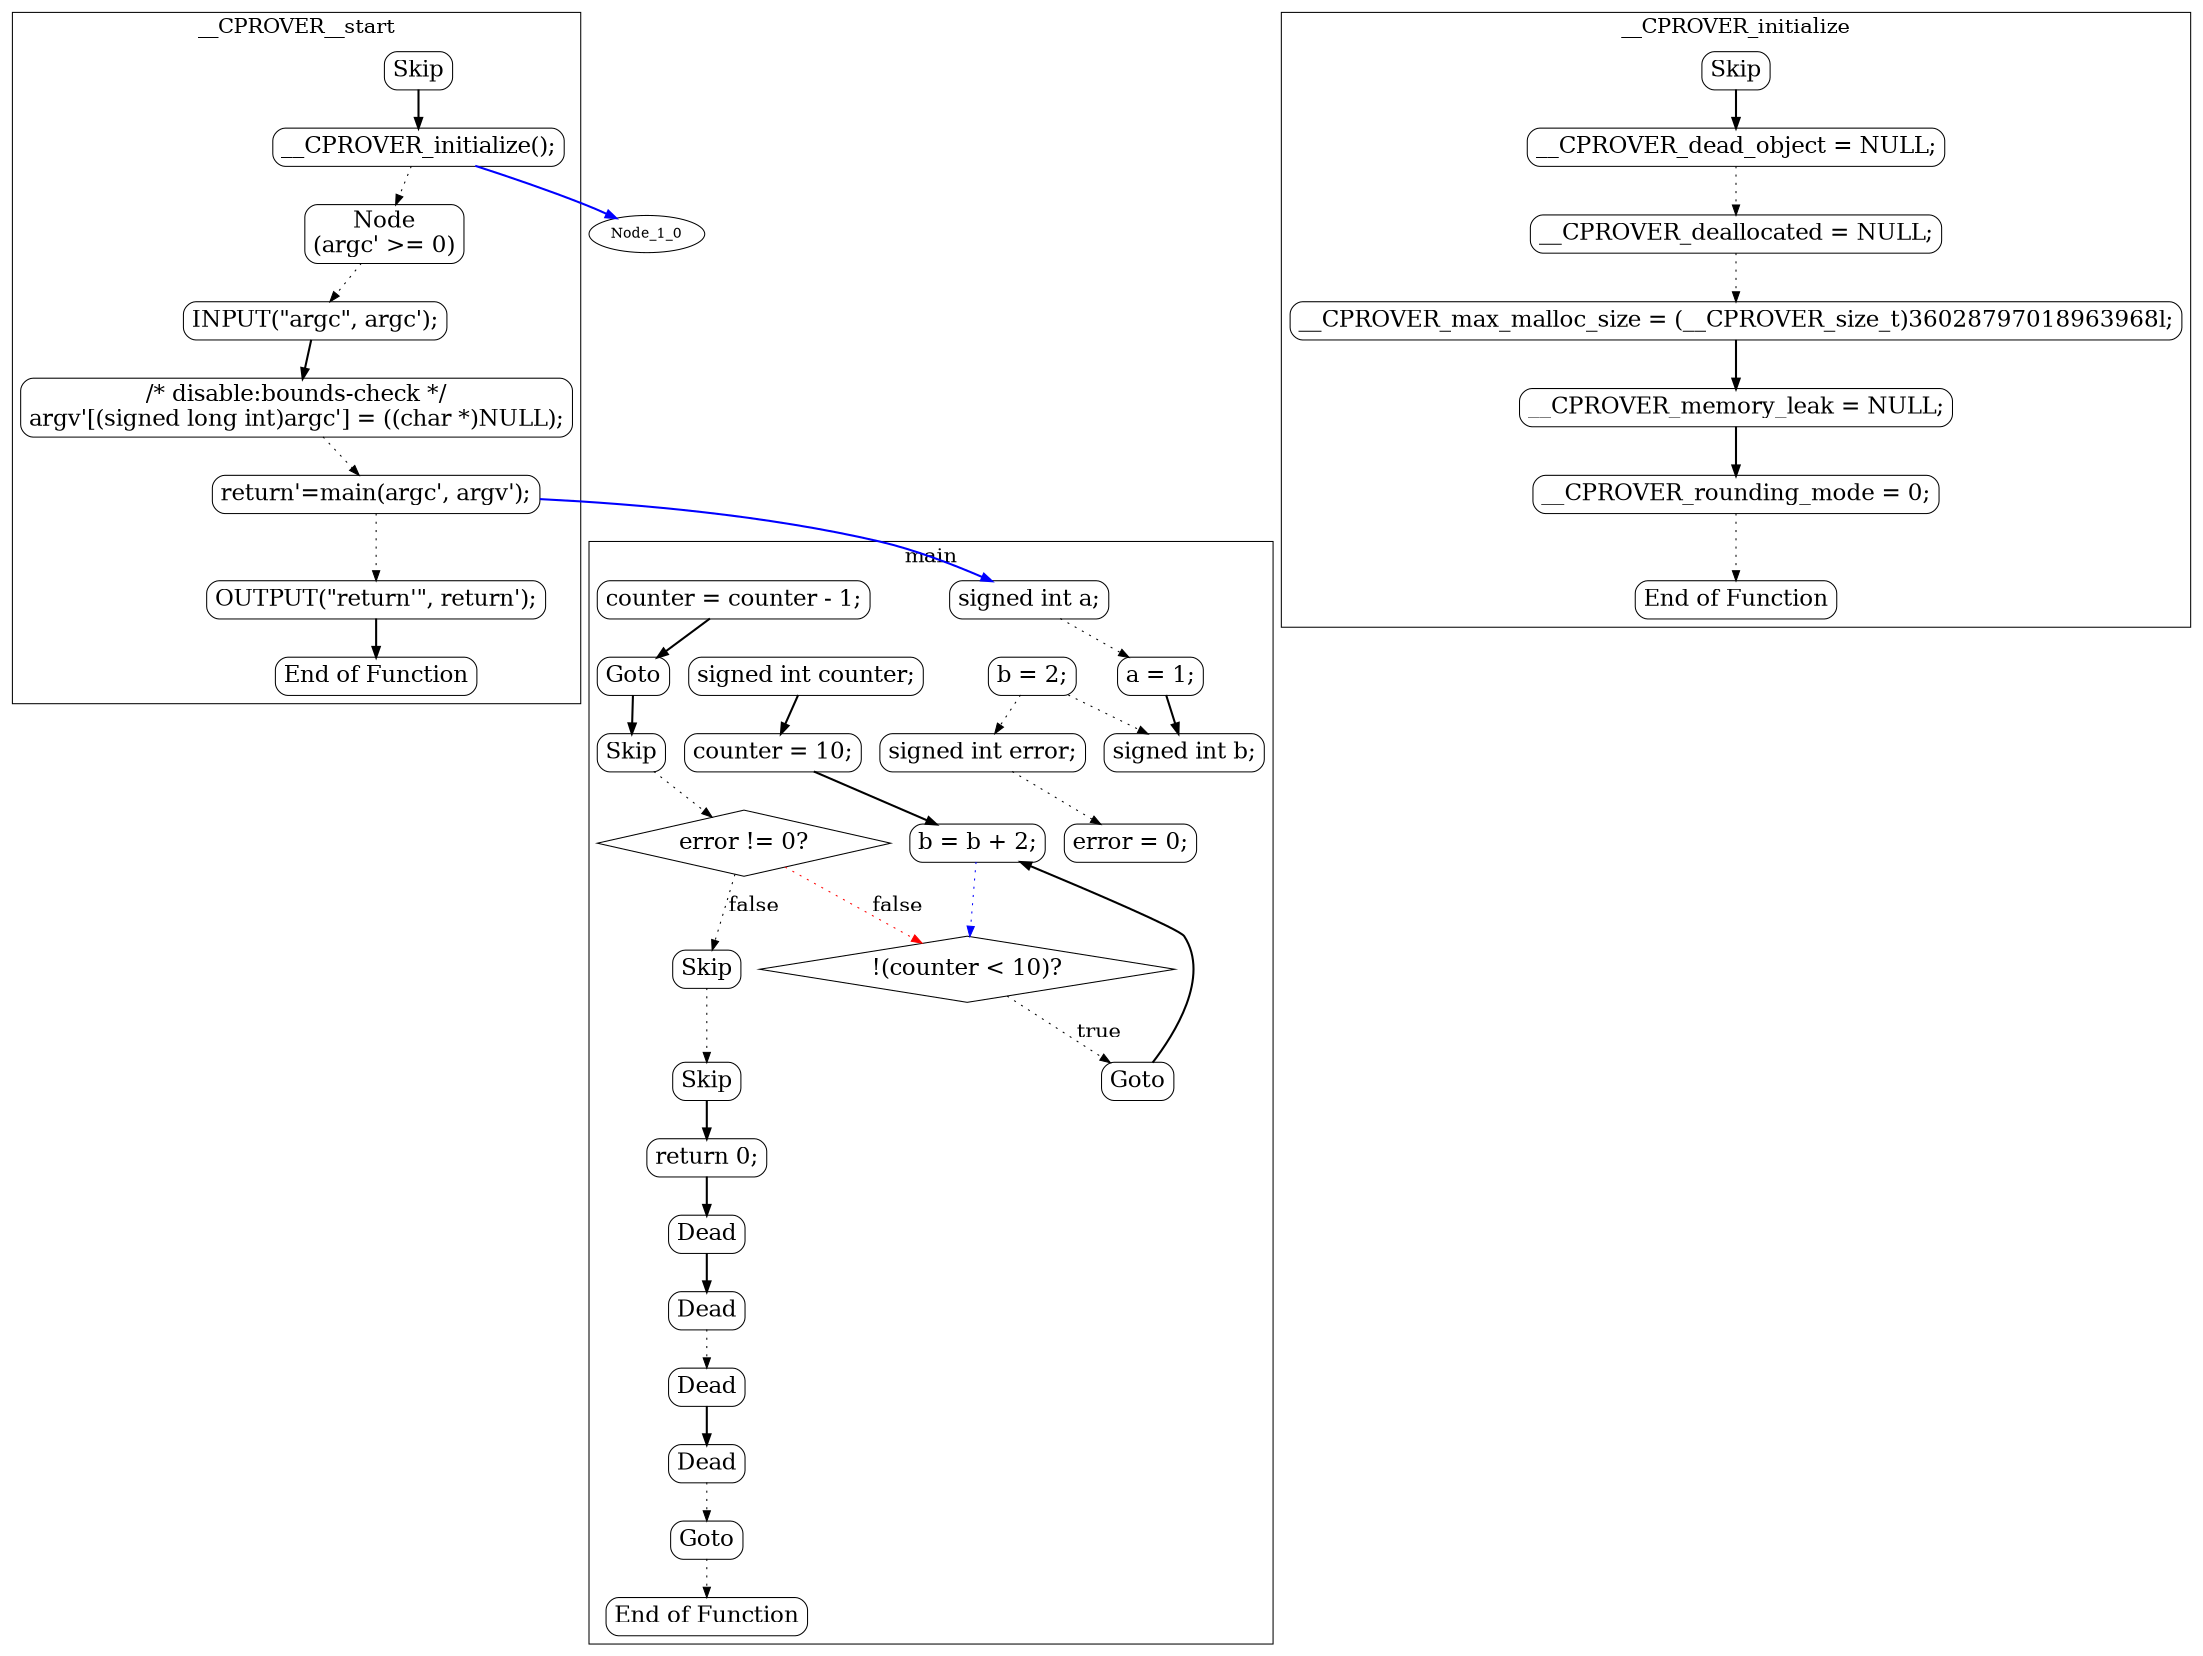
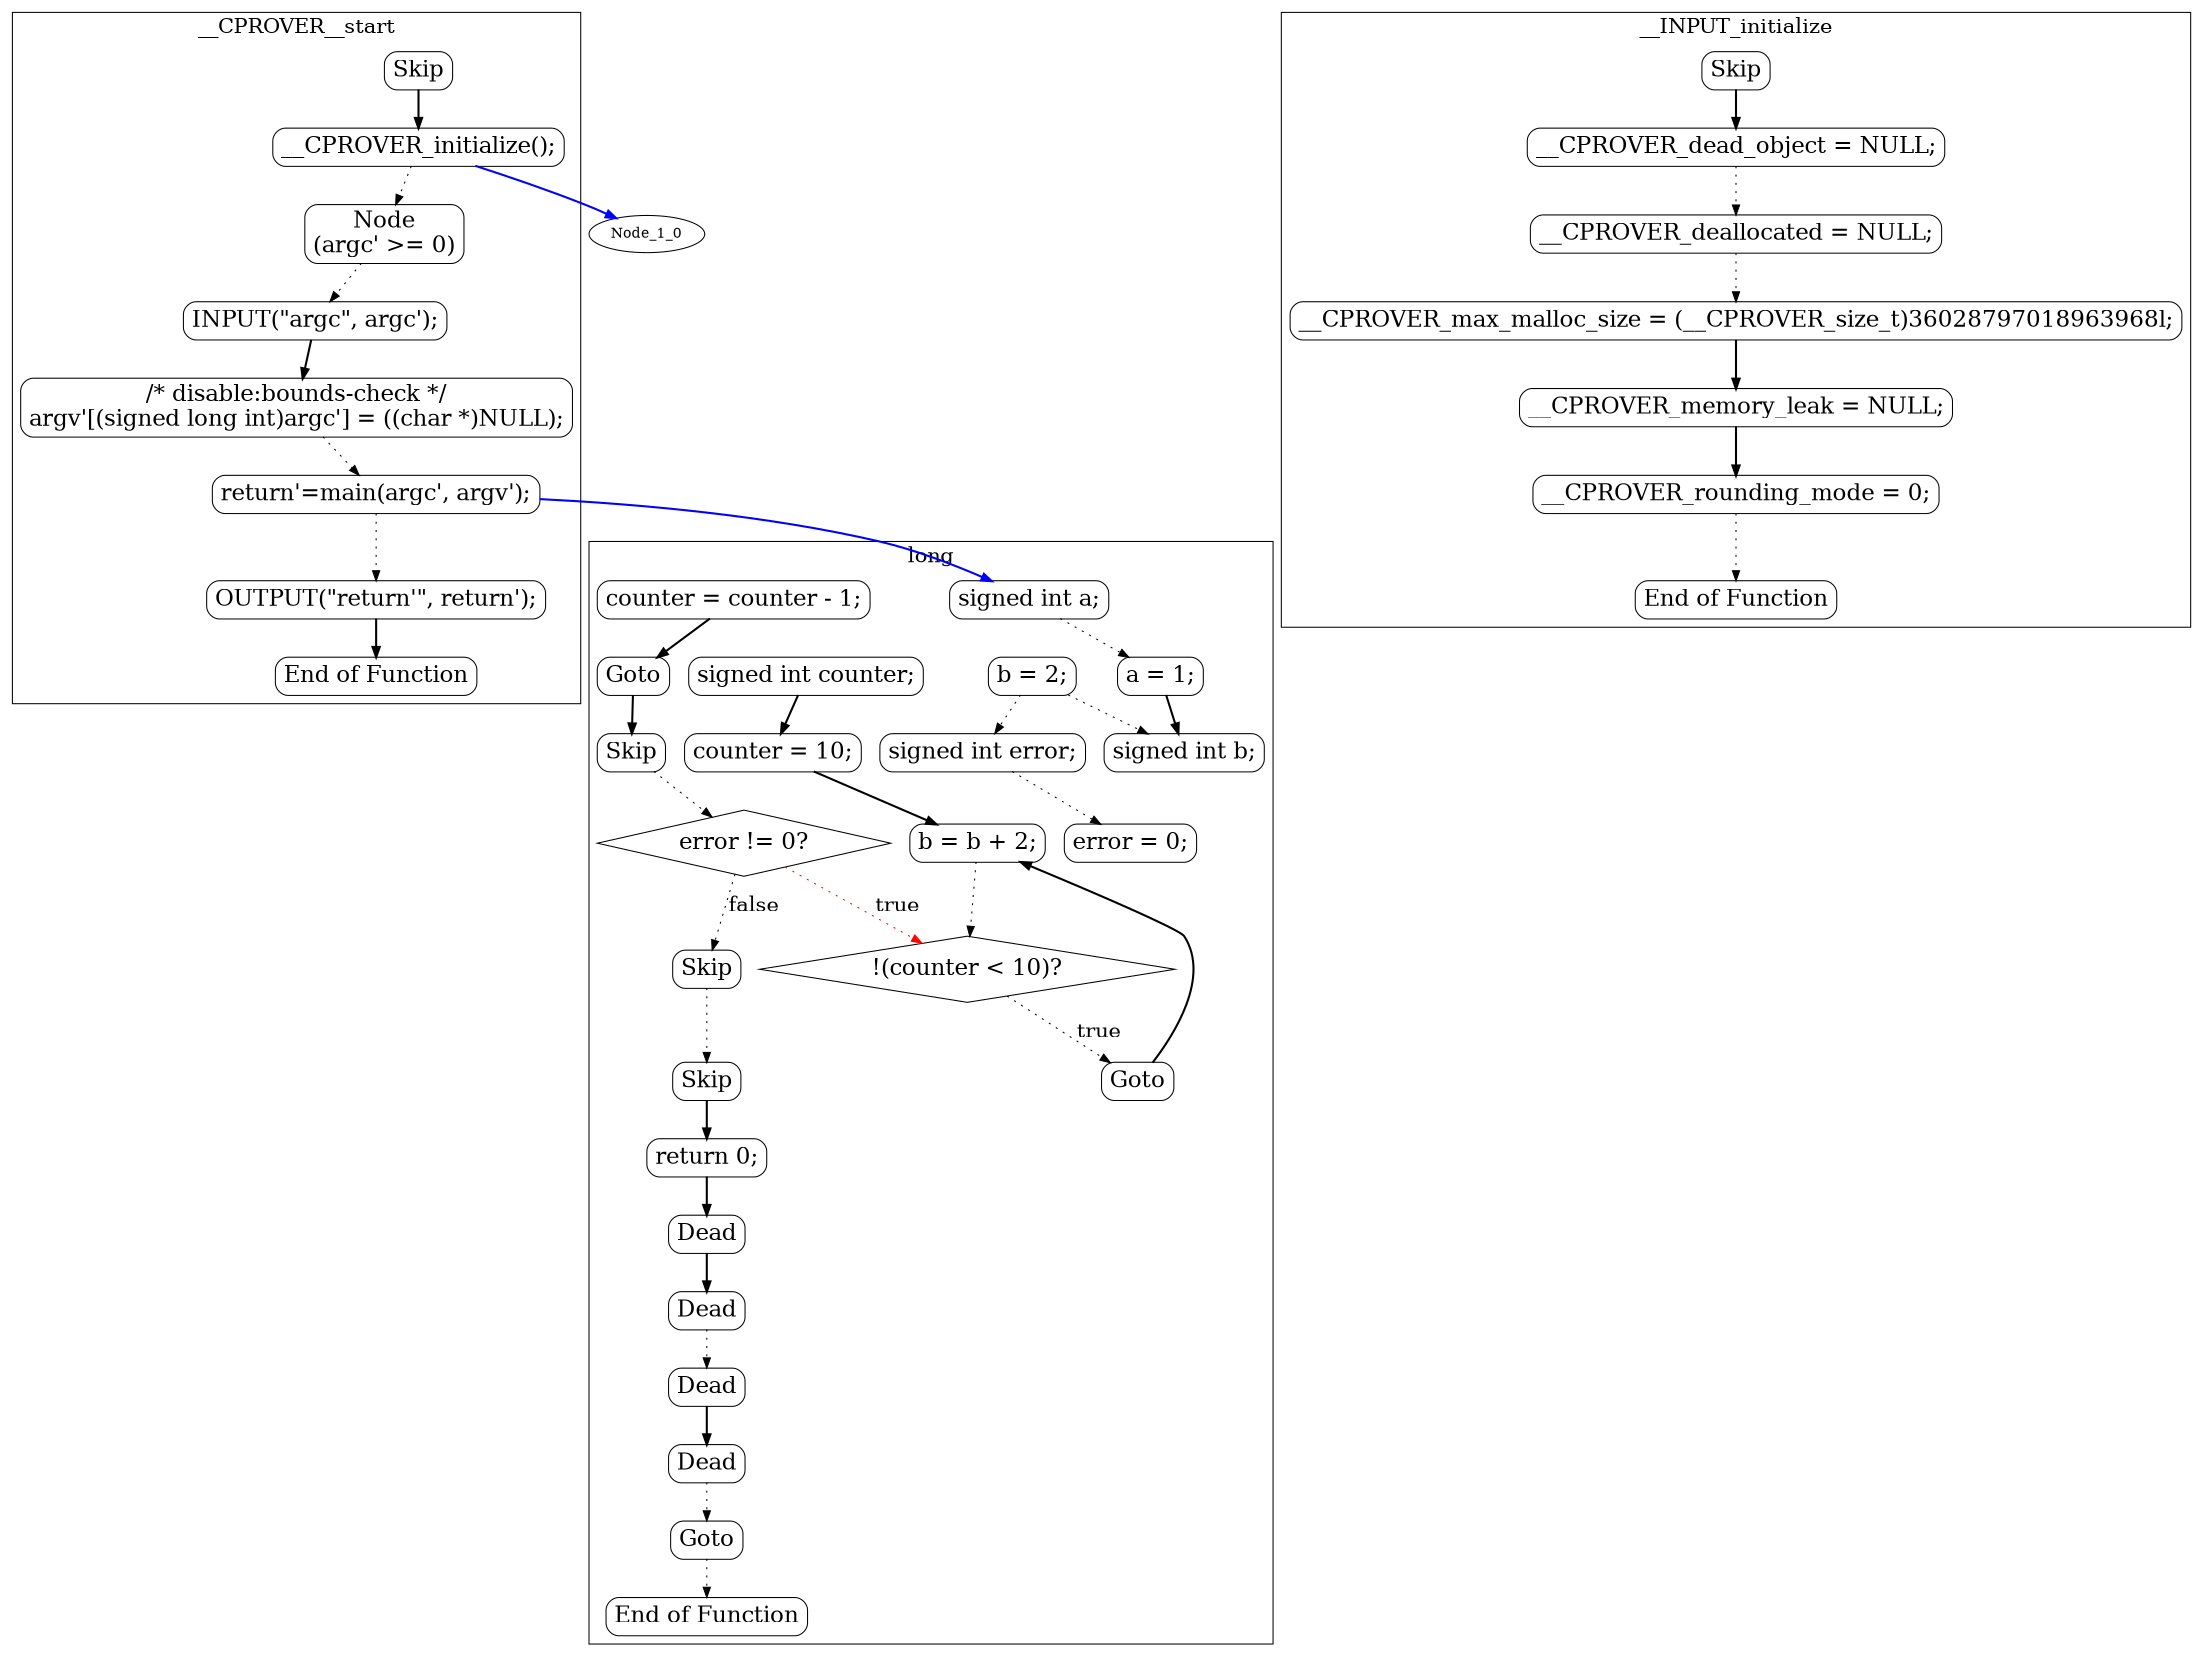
cluster "__CPROVER_initialize": label "__CPROVER_initialize" -> "__INPUT_initialize"
cluster "main": label "main" -> "long"
edge "b = b + 2;" -> "!(counter < 10)?": color blue -> black
edge "error != 0?" -> "!(counter < 10)?": label "false" -> "true"
